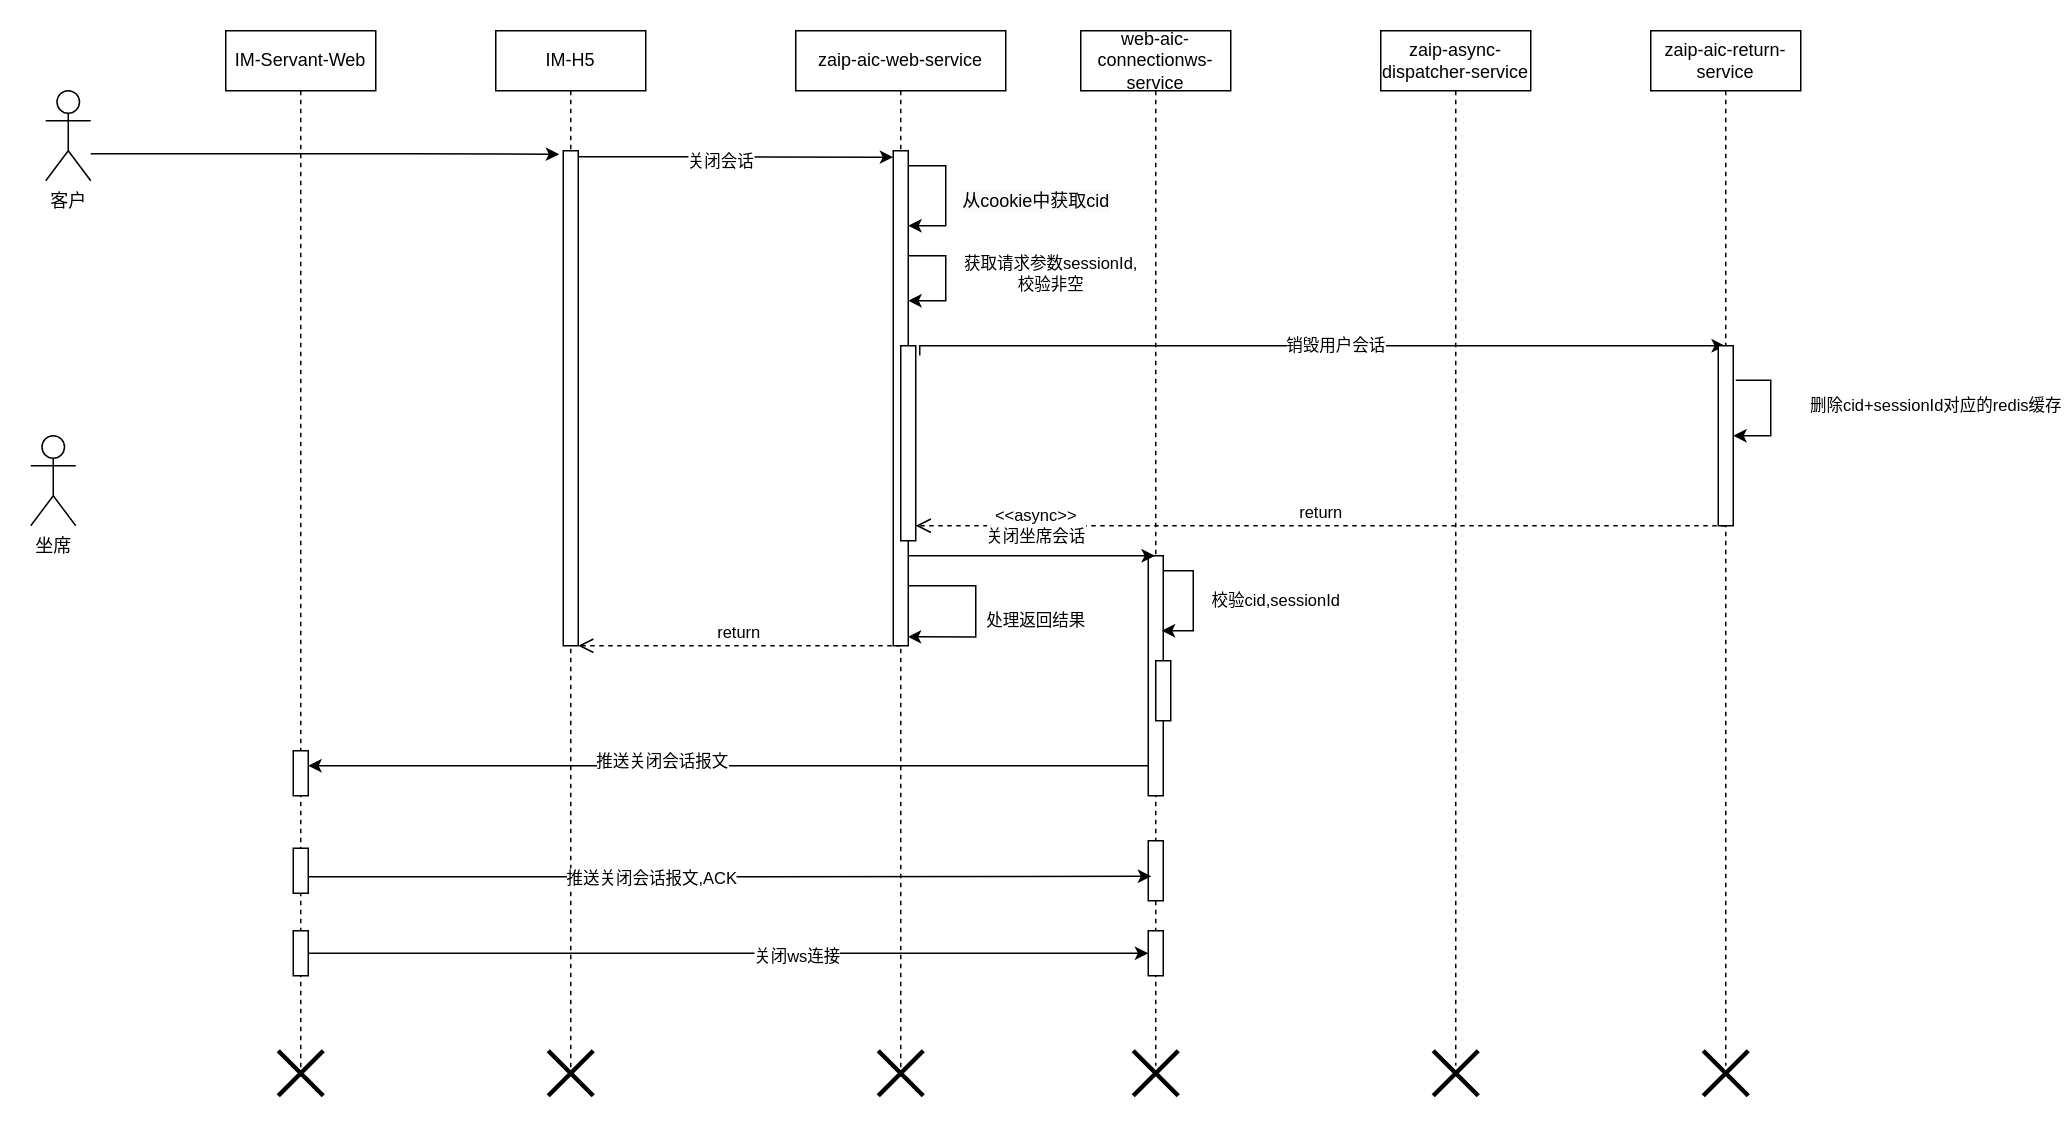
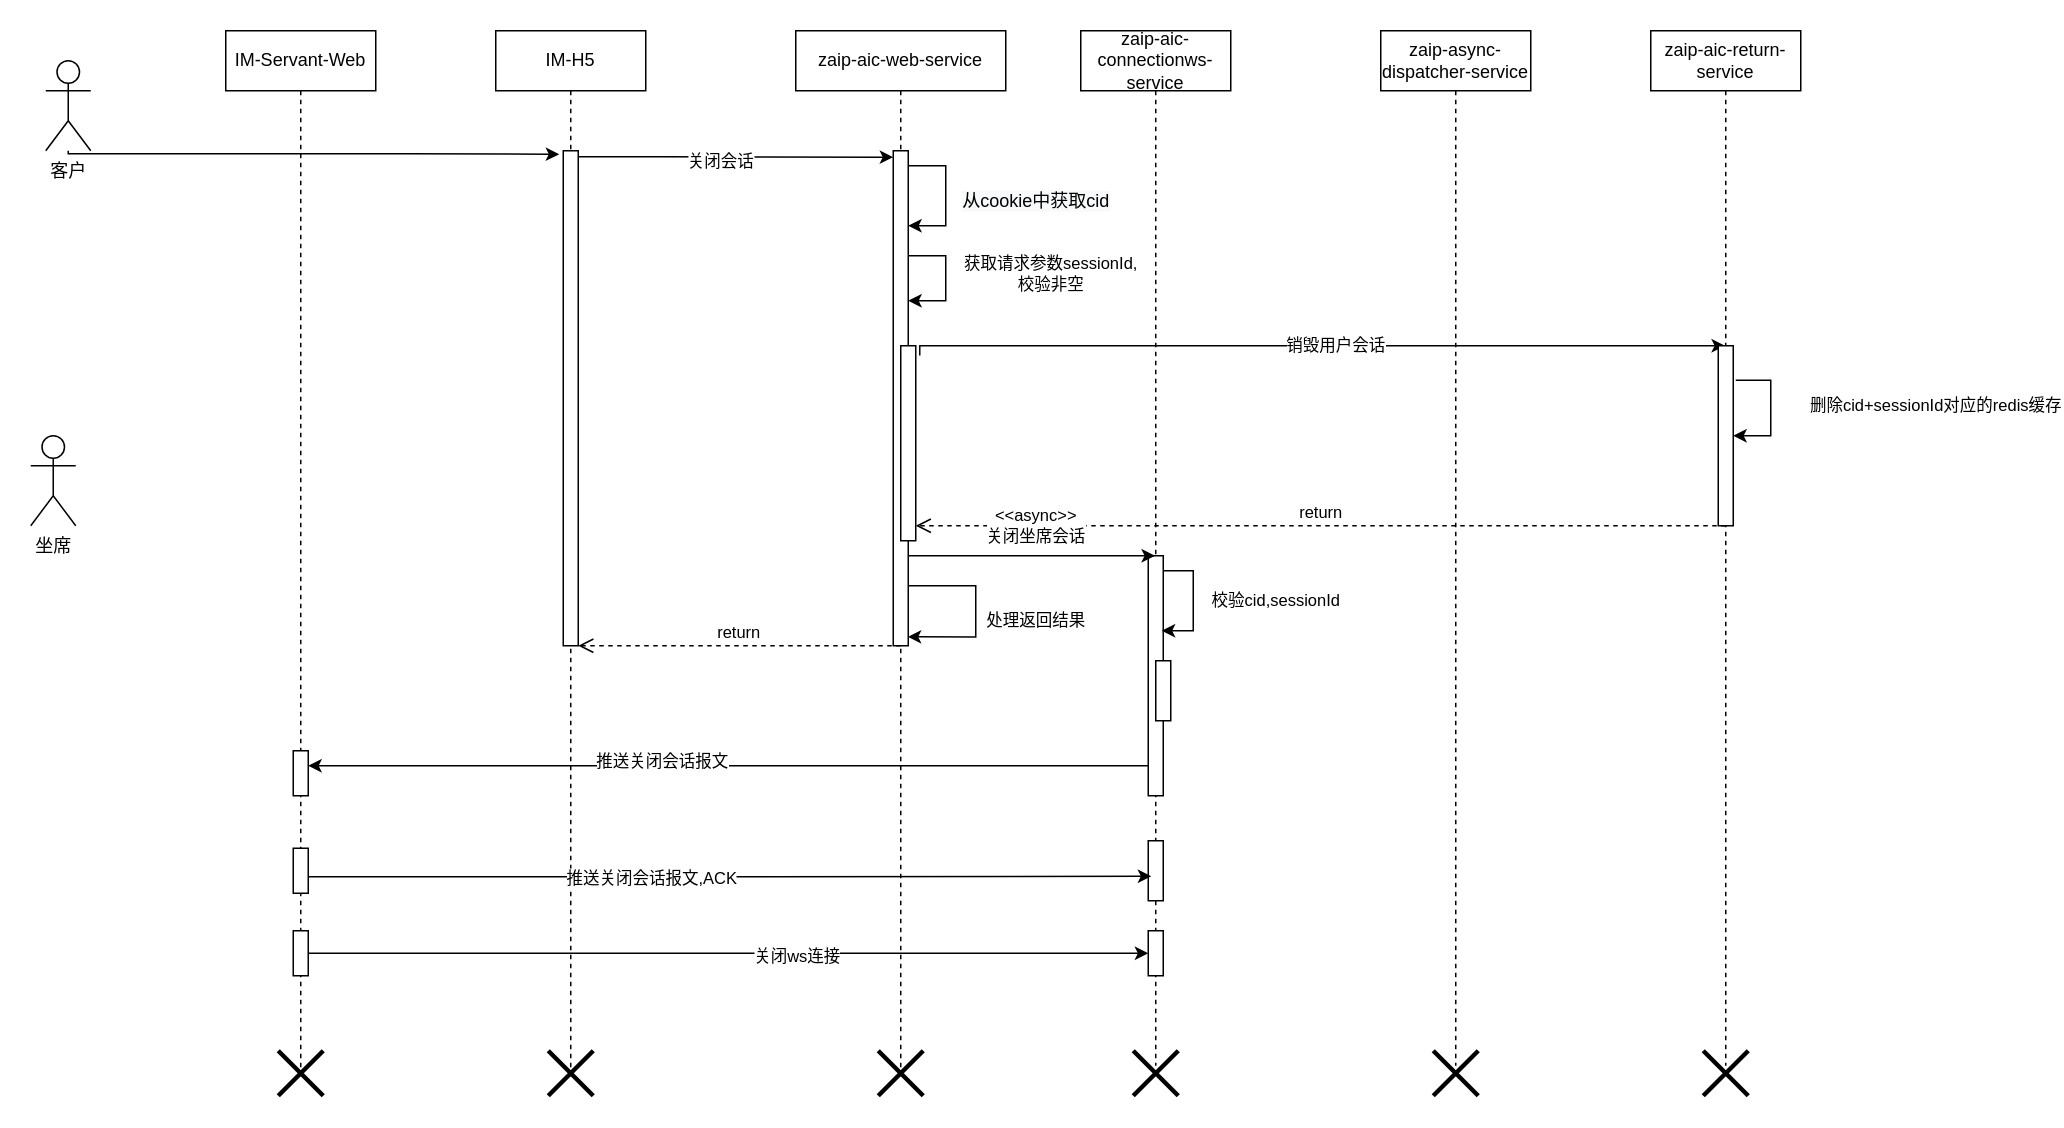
node "web-aic-connectionws-service": label "web-aic-connectionws-service" -> "zaip-aic-connectionws-service"
node "客户": moved (68, 136) -> (68, 106)
